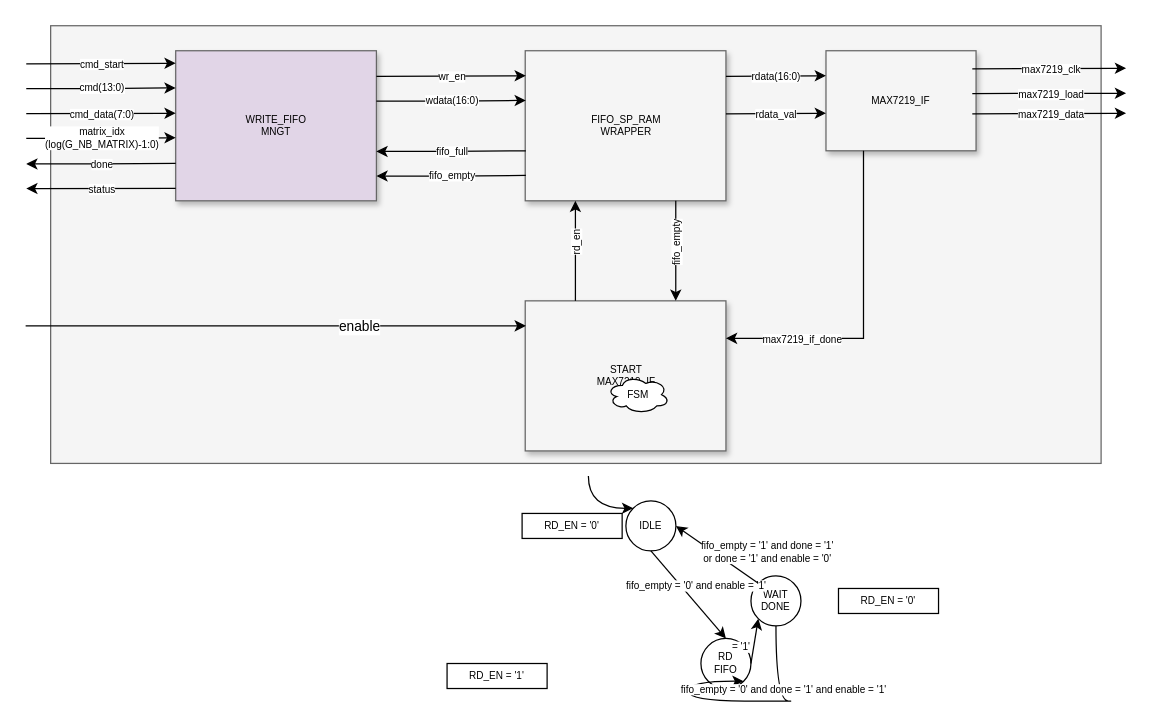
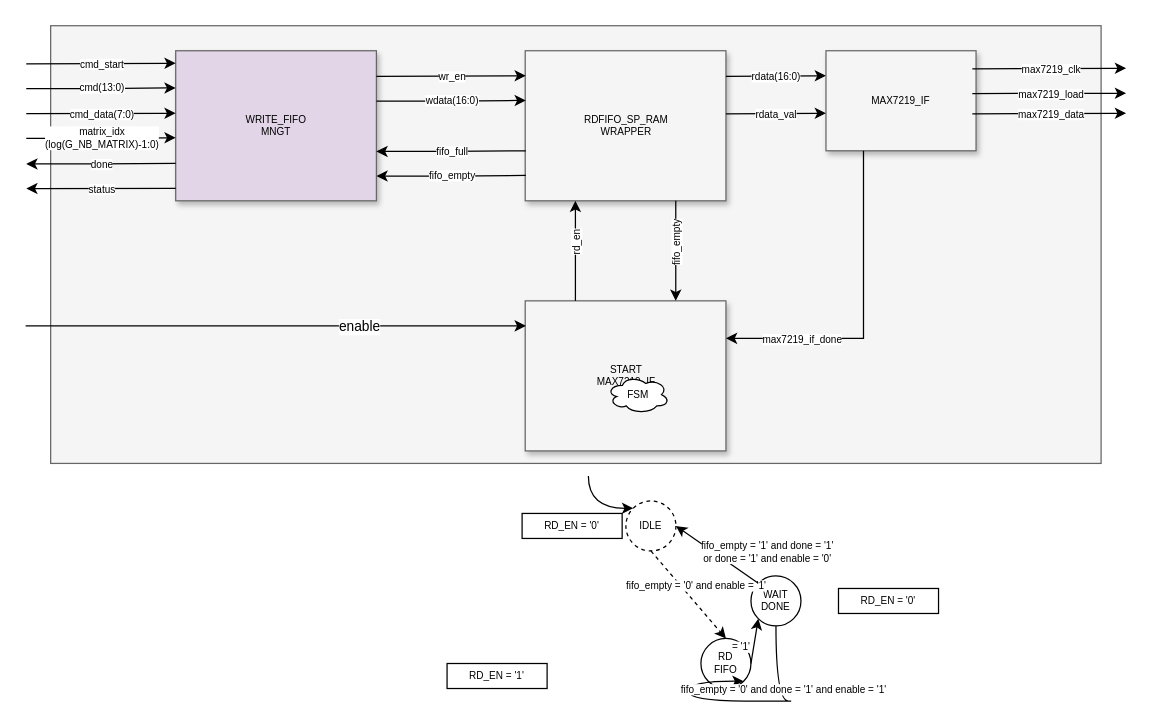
node "FIFO_SP_RAMWRAPPER": label "FIFO_SP_RAMWRAPPER" -> "RDFIFO_SP_RAMWRAPPER"
node "IDLE": style solid -> dashed
edge "IDLE" -> "RDFIFO": style solid -> dashed
